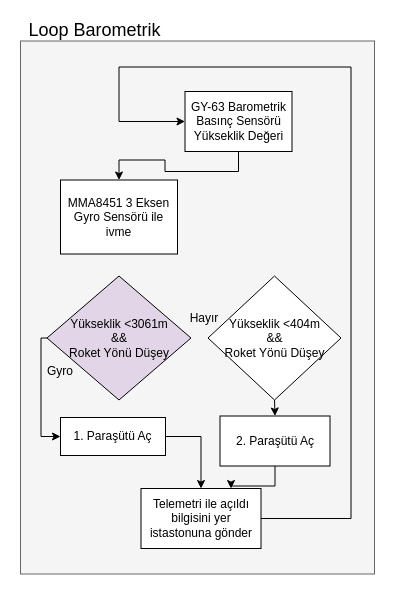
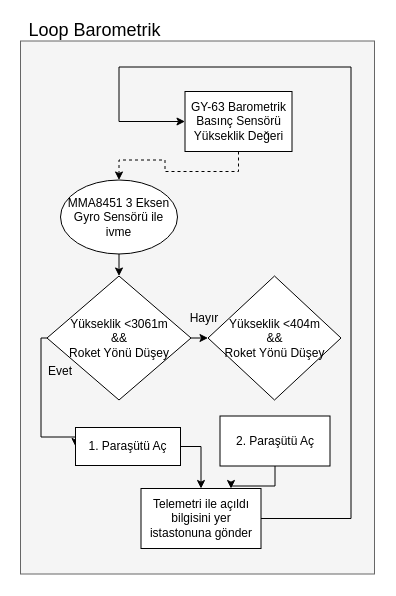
edge "GY-63 Barometrik Basınç Sensörü Yükseklik Değeri" -> "MMA8451 3 Eksen Gyro Sensörü ile ivme": style solid -> dashed
node "MMA8451 3 Eksen Gyro Sensörü ile ivme": shape rectangle -> ellipse
edge "MMA8451 3 Eksen Gyro Sensörü ile ivme" -> "Yükseklik <3061m && Roket Yönü Düşey": added
node "Yükseklik <3061m && Roket Yönü Düşey": fillcolor #e1d5e7 -> #ffffff
edge "Yükseklik <3061m && Roket Yönü Düşey" -> "Yükseklik <404m && Roket Yönü Düşey": added
node "Gyro": label "Gyro" -> "Evet"
edge "Yükseklik <404m && Roket Yönü Düşey" -> "2. Paraşütü Aç": removed
node "1. Paraşütü Aç": moved (113, 437) -> (128, 447)
